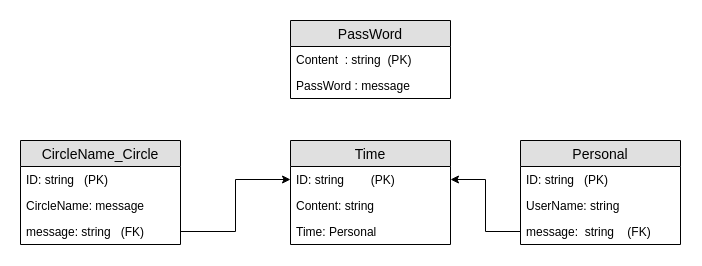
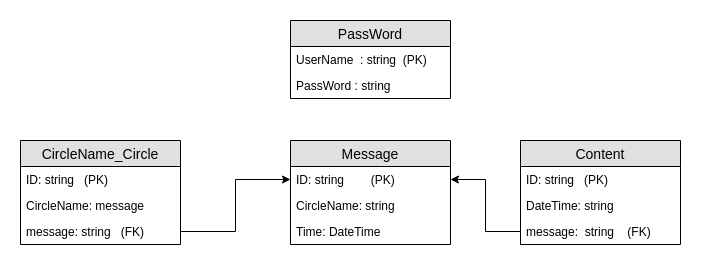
node "Content : string (PK)": label "Content : string (PK)" -> "UserName : string (PK)"
node "PassWord : message": label "PassWord : message" -> "PassWord : string"
node "Time": label "Time" -> "Message"
node "Personal": label "Personal" -> "Content"
node "Content: string": label "Content: string" -> "CircleName: string"
node "UserName: string": label "UserName: string" -> "DateTime: string"
node "Time: Personal": label "Time: Personal" -> "Time: DateTime"
